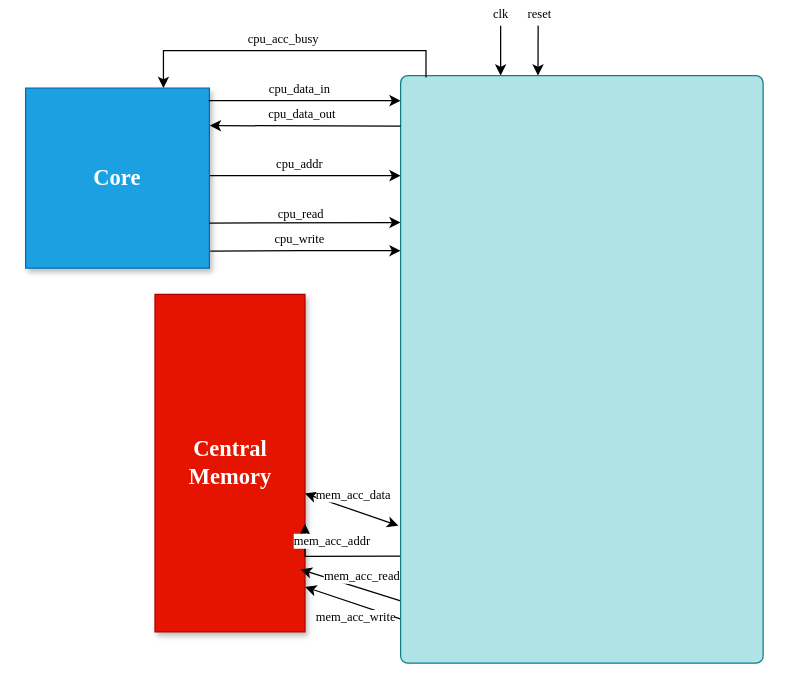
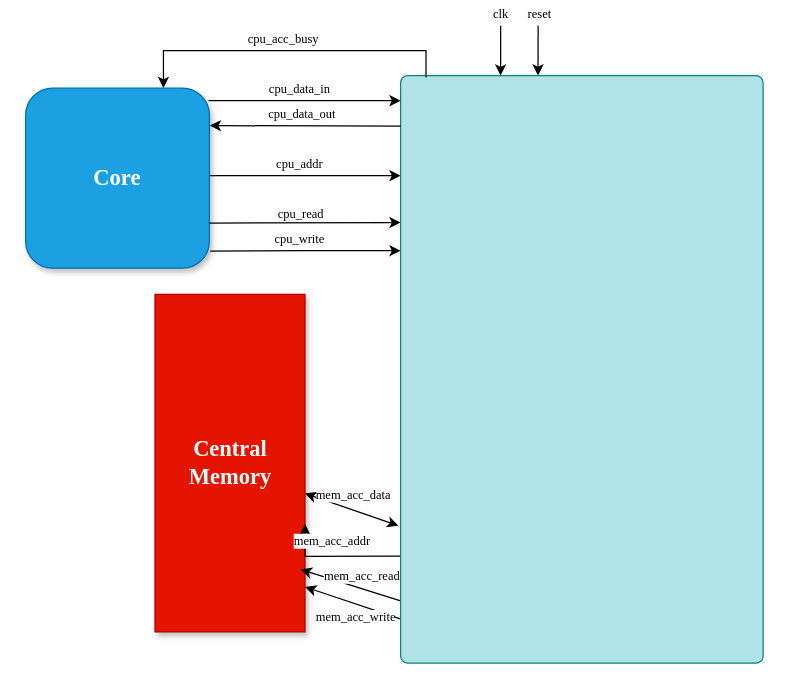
node "Core": shape rectangle -> rounded rectangle
